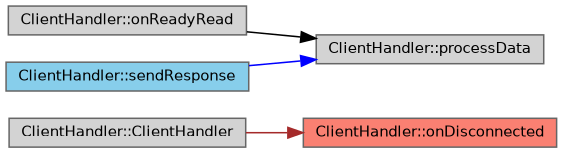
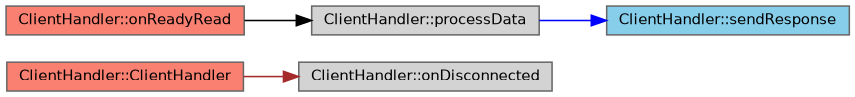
node "ClientHandler::onReadyRead": fillcolor lightgrey -> salmon
edge "ClientHandler::sendResponse" -> "ClientHandler::processData": reversed
node "ClientHandler::ClientHandler": fillcolor lightgrey -> salmon
node "ClientHandler::onDisconnected": fillcolor salmon -> lightgrey
